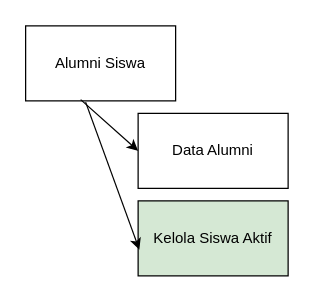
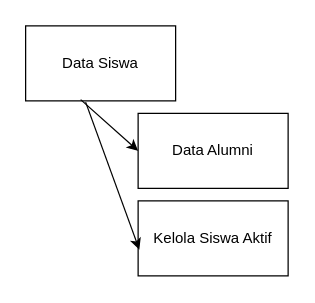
node "Alumni Siswa": label "Alumni Siswa" -> "Data Siswa"
node "Kelola Siswa Aktif": fillcolor #d5e8d4 -> #ffffff
